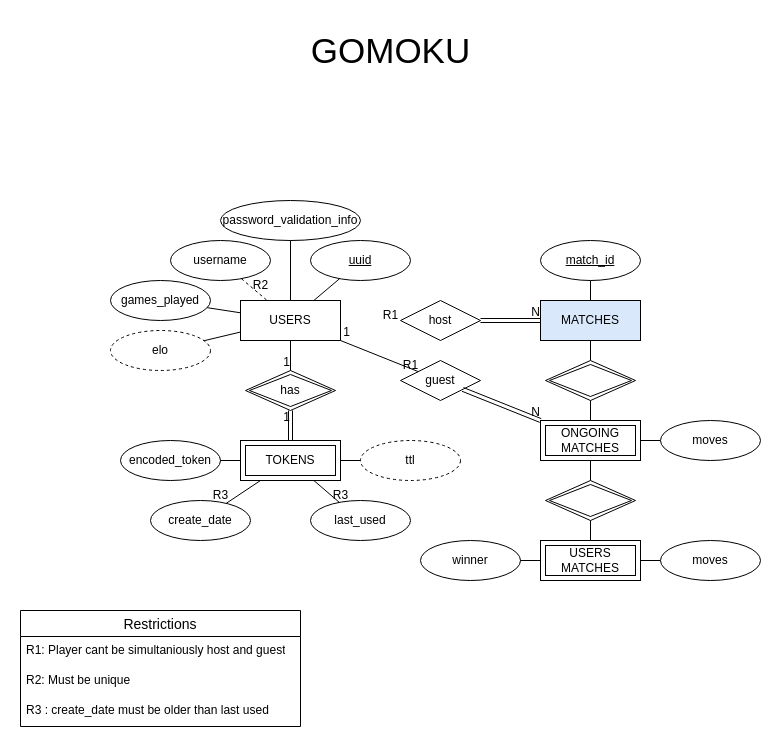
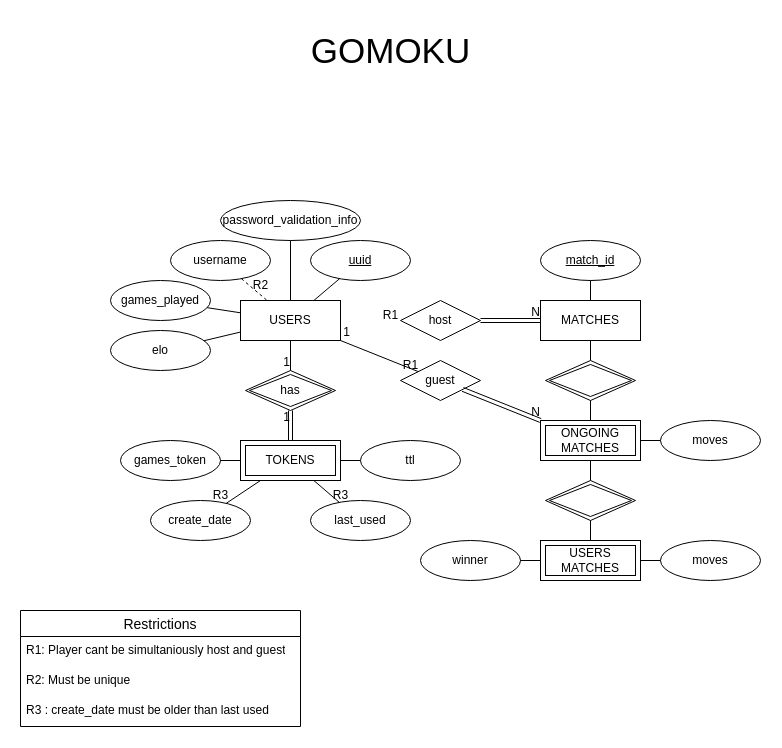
node "MATCHES": fillcolor #dae8fc -> #ffffff
node "elo": style dashed -> solid
node "encoded_token": label "encoded_token" -> "games_token"
node "ttl": style dashed -> solid
